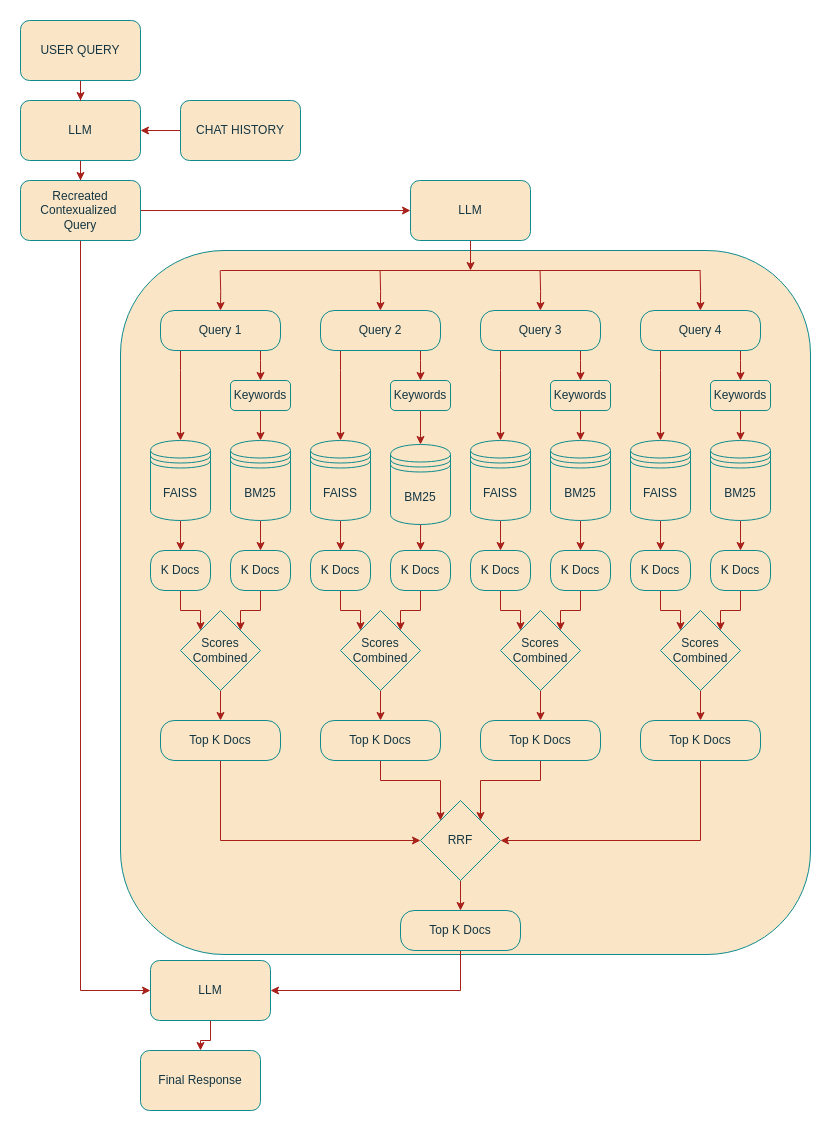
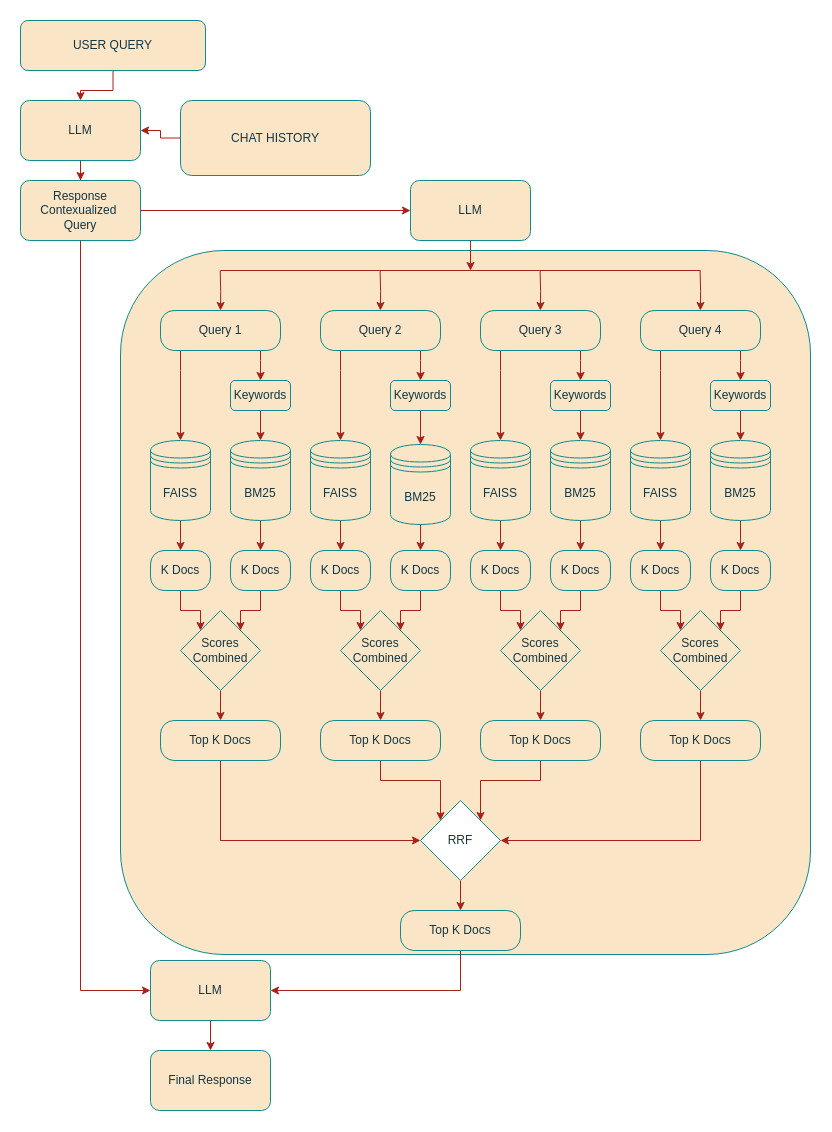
node "USER QUERY": size 120x60 -> 185x50
node "CHAT HISTORY": size 120x60 -> 190x75
node "Recreated Contexualized Query": label "Recreated Contexualized Query" -> "Response Contexualized Query"
node "RRF": fillcolor #fae5c7 -> #ffffff
node "Final Response": moved (201, 1081) -> (211, 1081)
